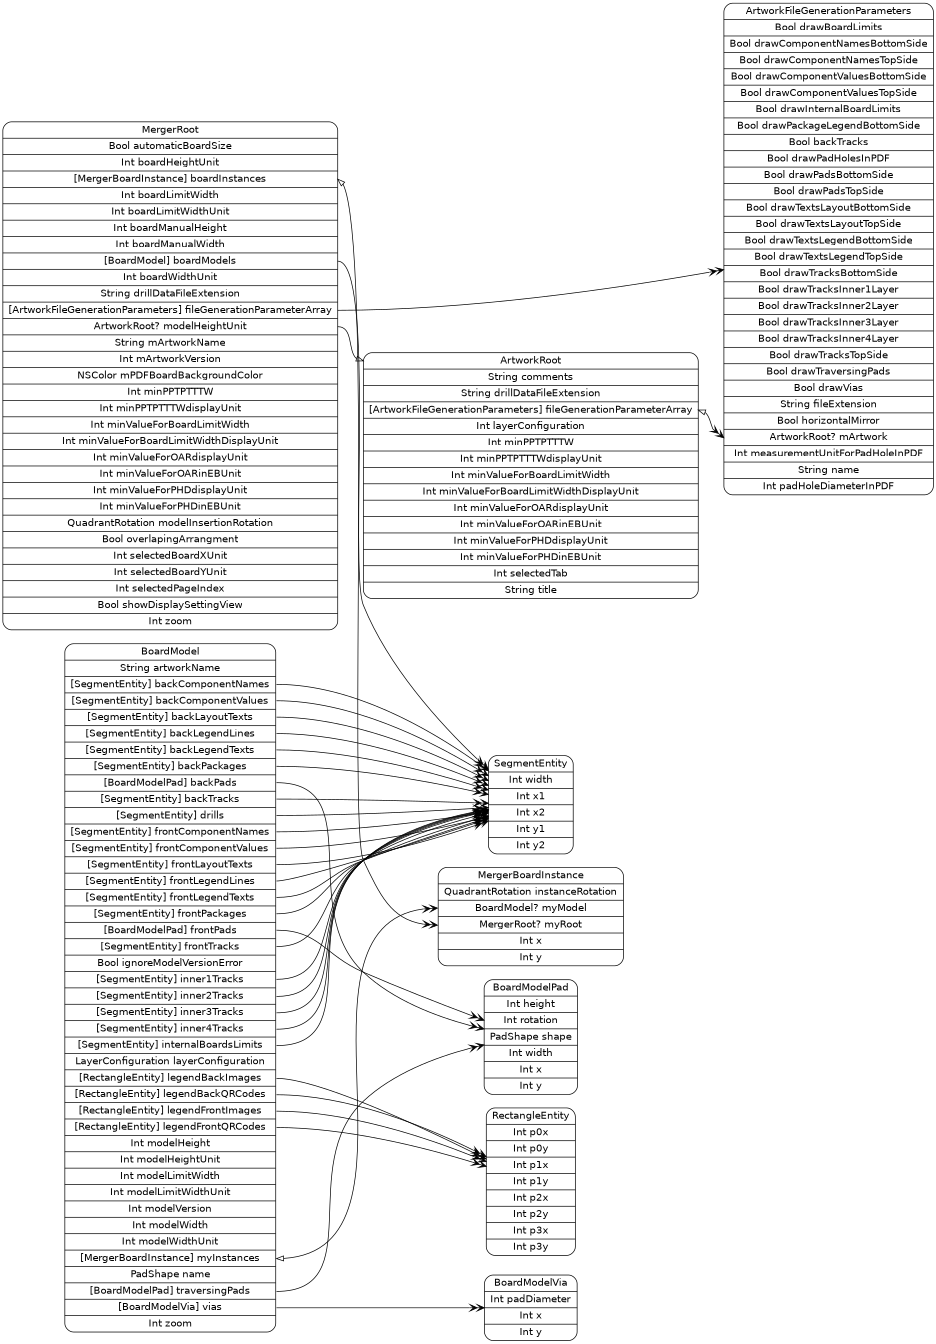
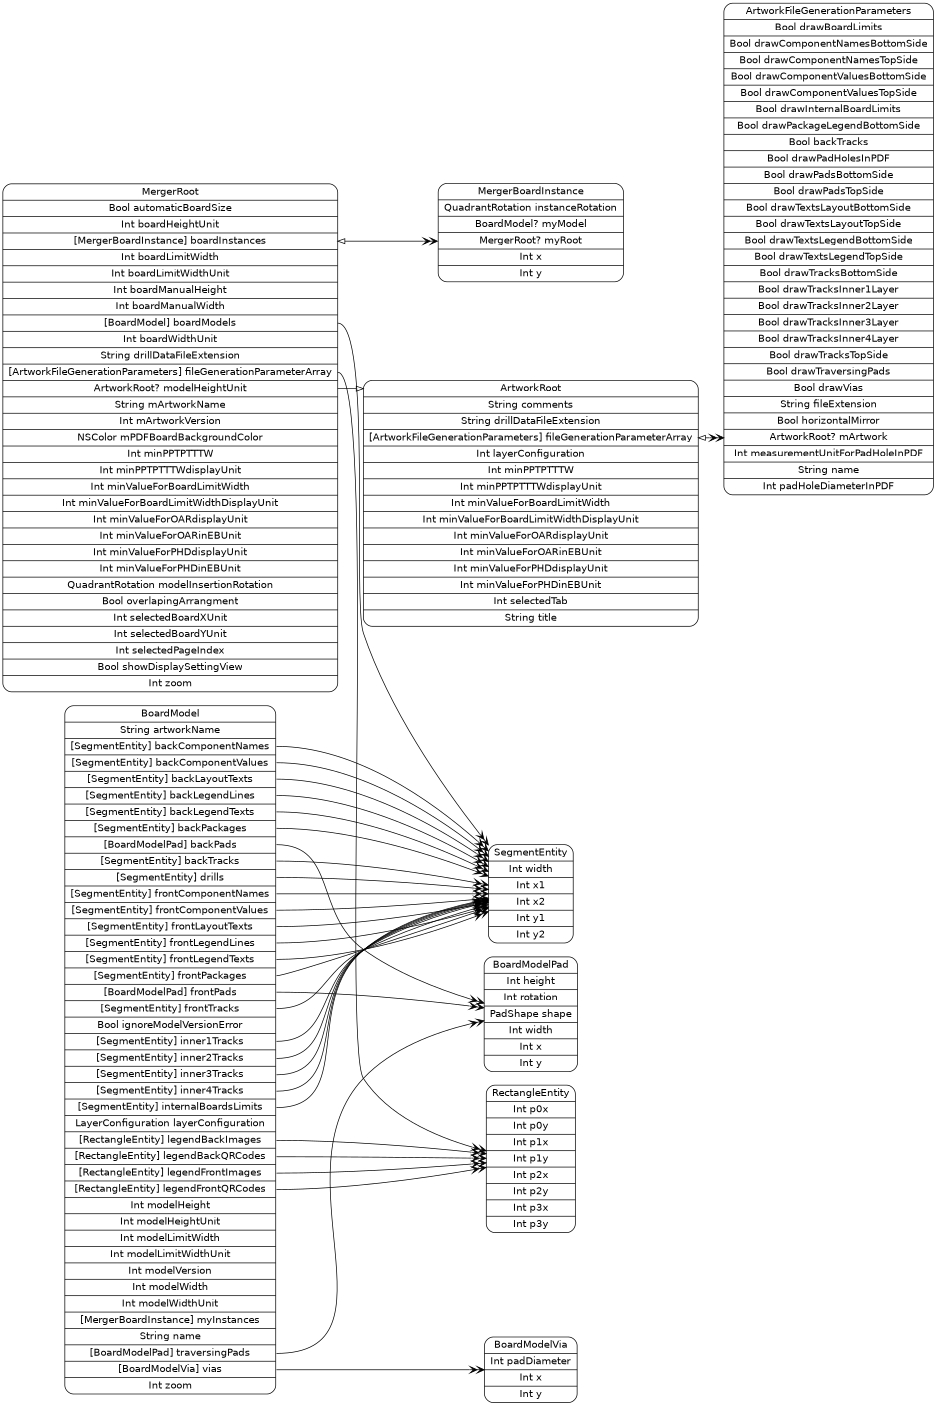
edge "ArtworkFileGenerationParameters" -- "MergerRoot": now "RectangleEntity" -- "MergerRoot"
edge "MergerBoardInstance" -- "BoardModel": removed
node "BoardModel": text "PadShape name" -> "String name"
